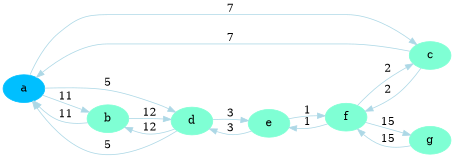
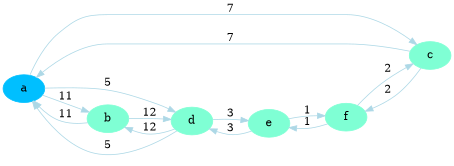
node "g": removed
